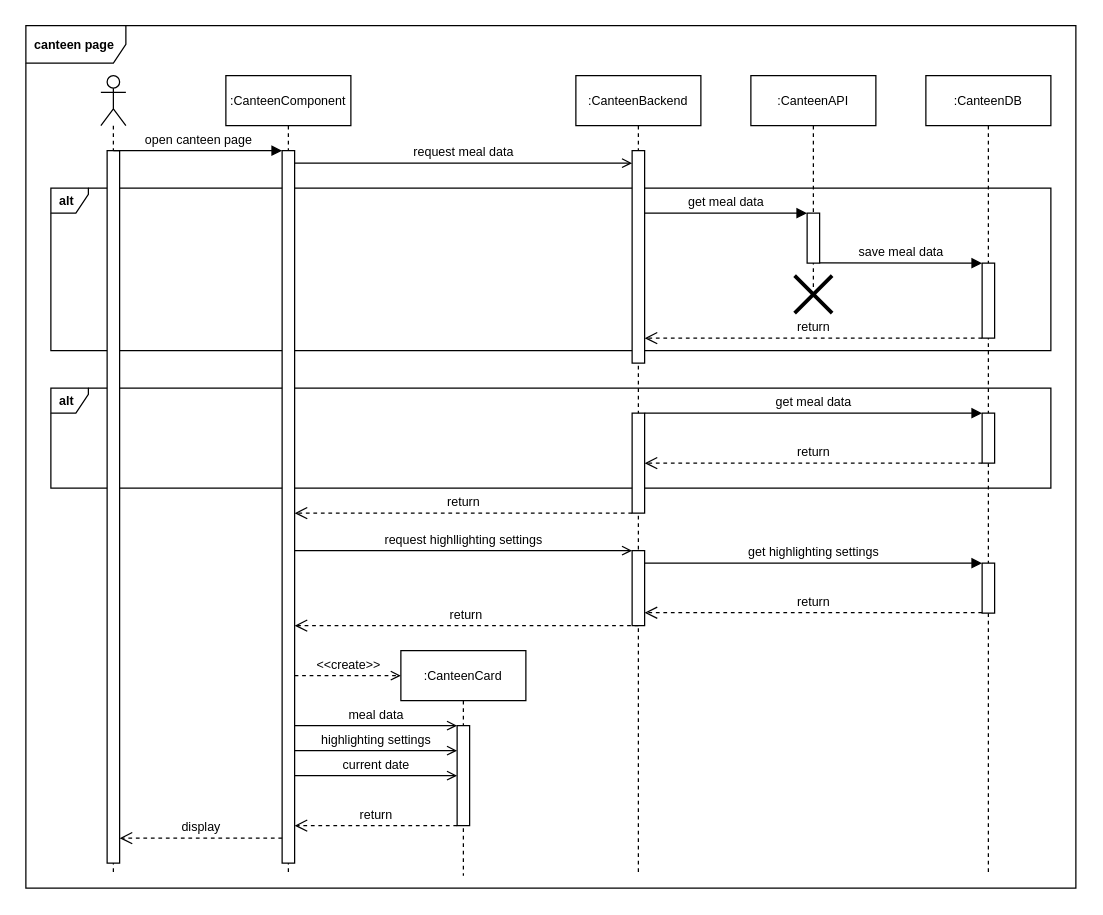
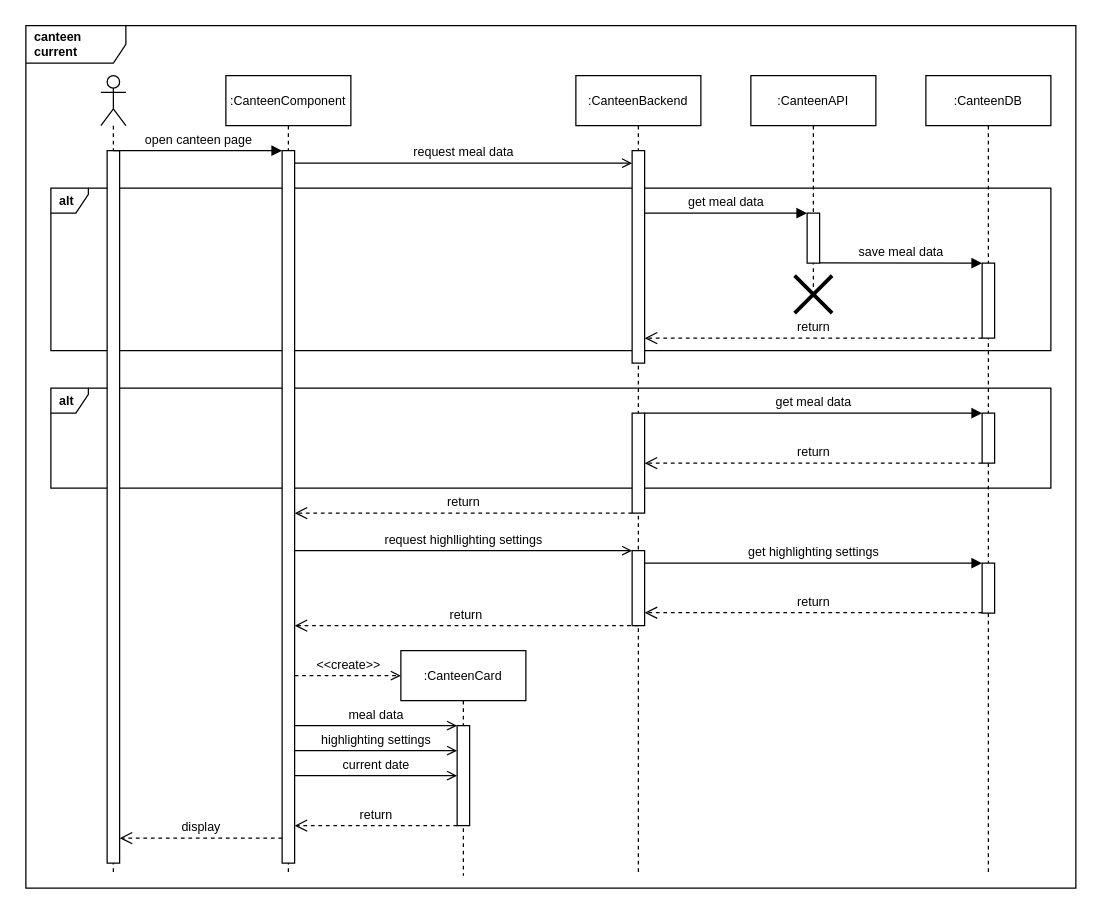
node "canteen page": label "canteen page" -> "canteen current"
